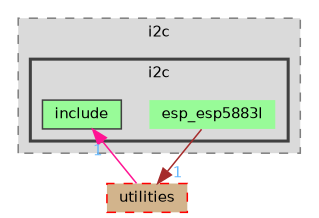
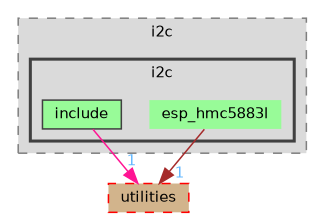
node "esp_esp5883l": label "esp_esp5883l" -> "esp_hmc5883l"
edge "utilities" -> "include": reversed
